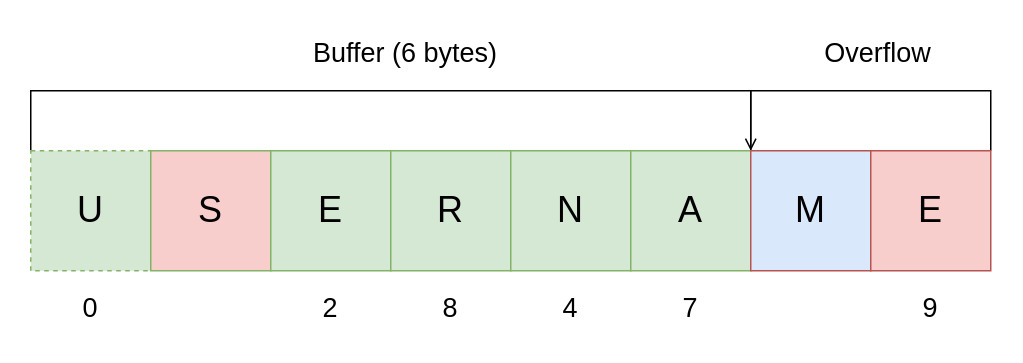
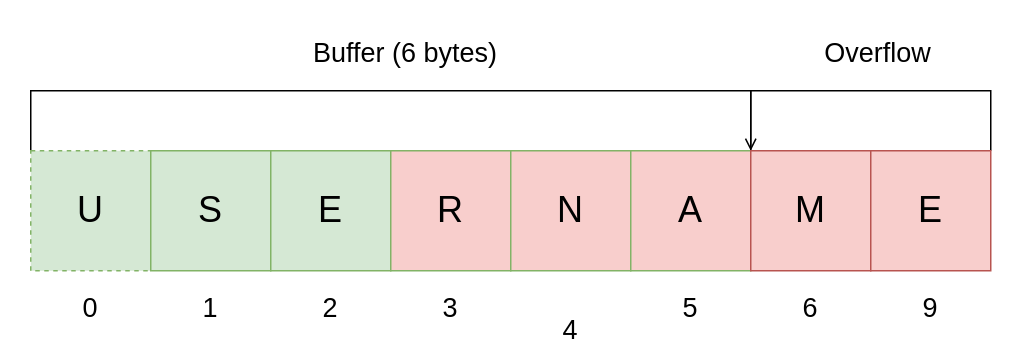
node "S": fillcolor #f8cecc -> #d5e8d4
node "R": fillcolor #d5e8d4 -> #f8cecc
node "N": fillcolor #d5e8d4 -> #f8cecc
node "A": fillcolor #d5e8d4 -> #f8cecc
node "M": fillcolor #dae8fc -> #f8cecc
node "1": added
node "8": label "8" -> "3"
node "4": moved (571, 308) -> (571, 331)
node "7": label "7" -> "5"
node "6": added
